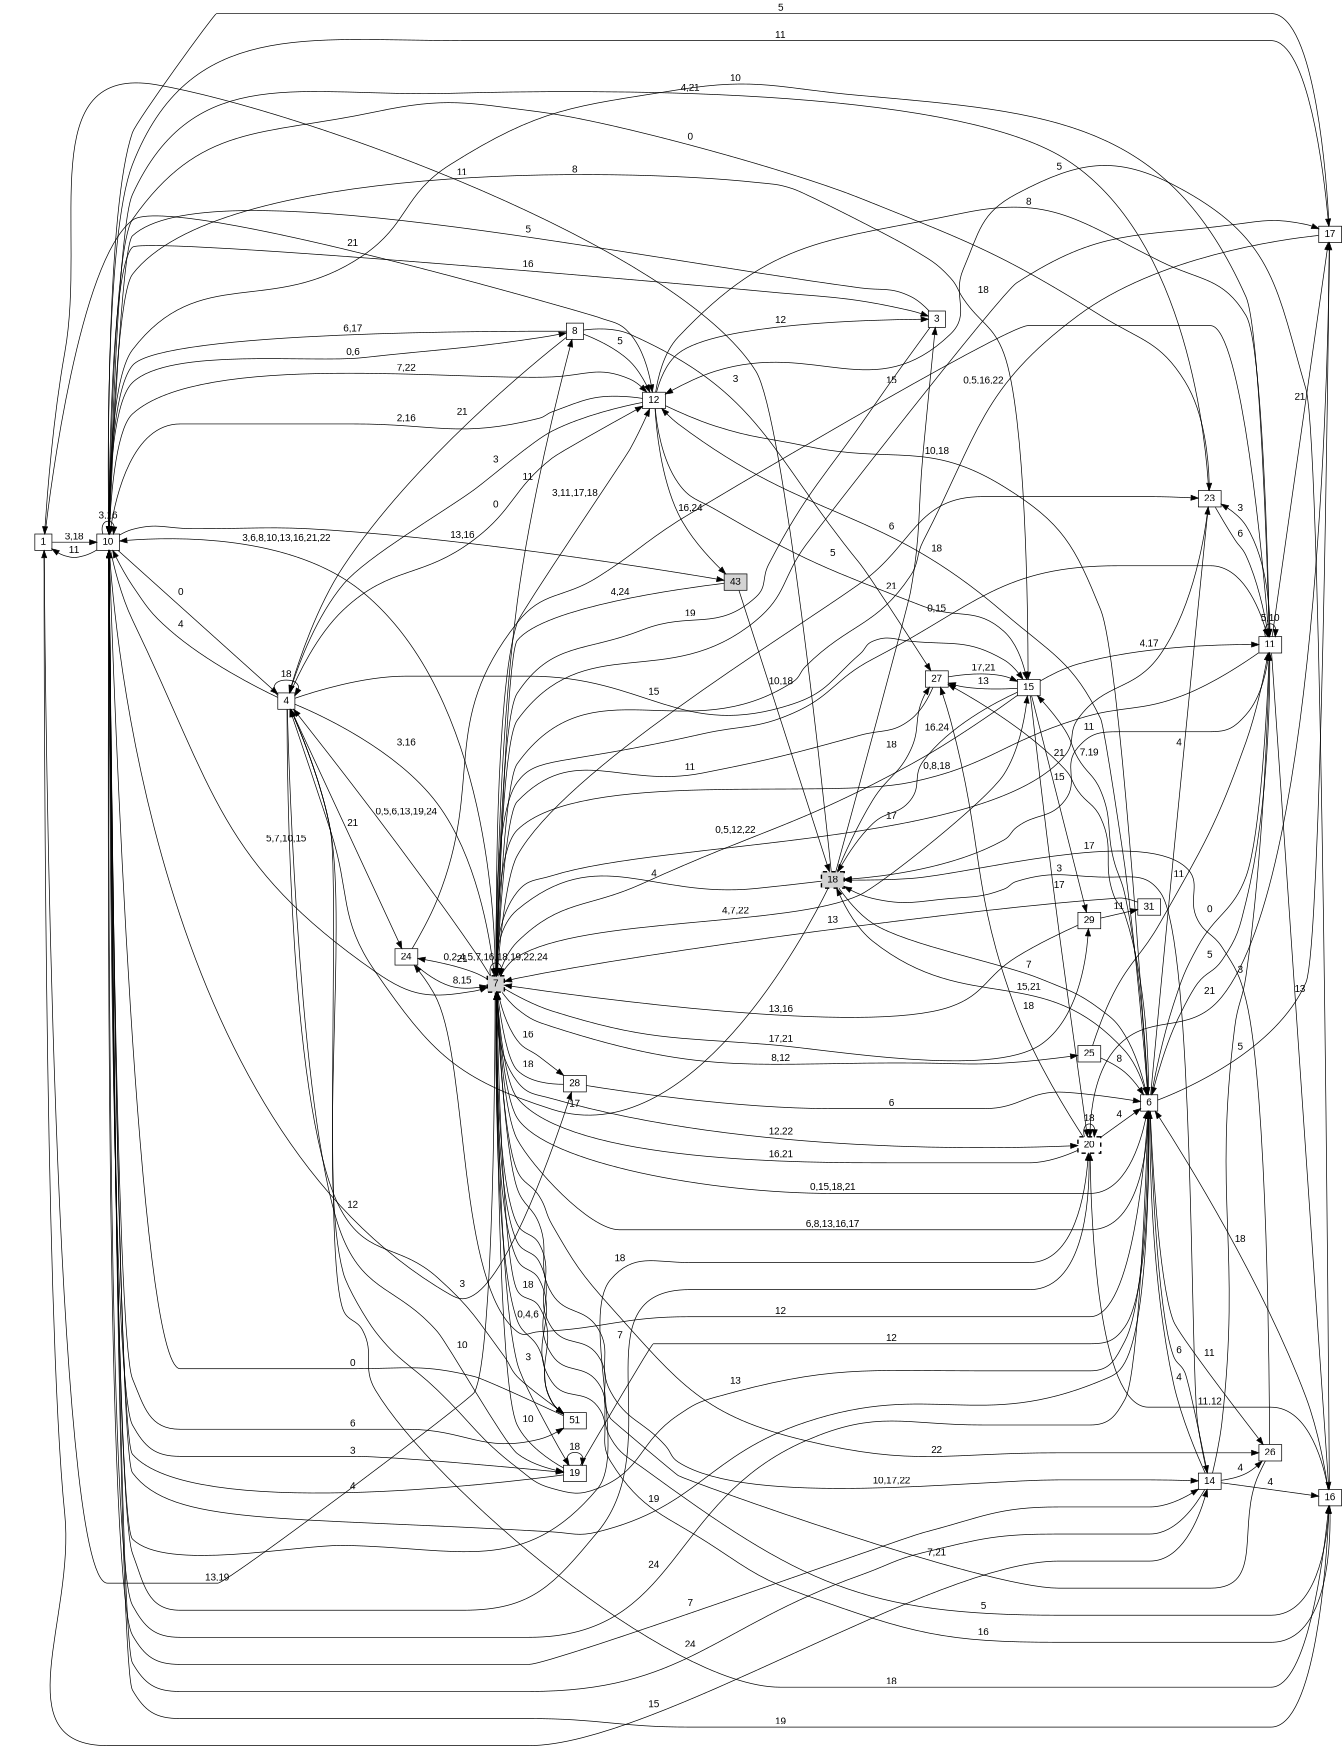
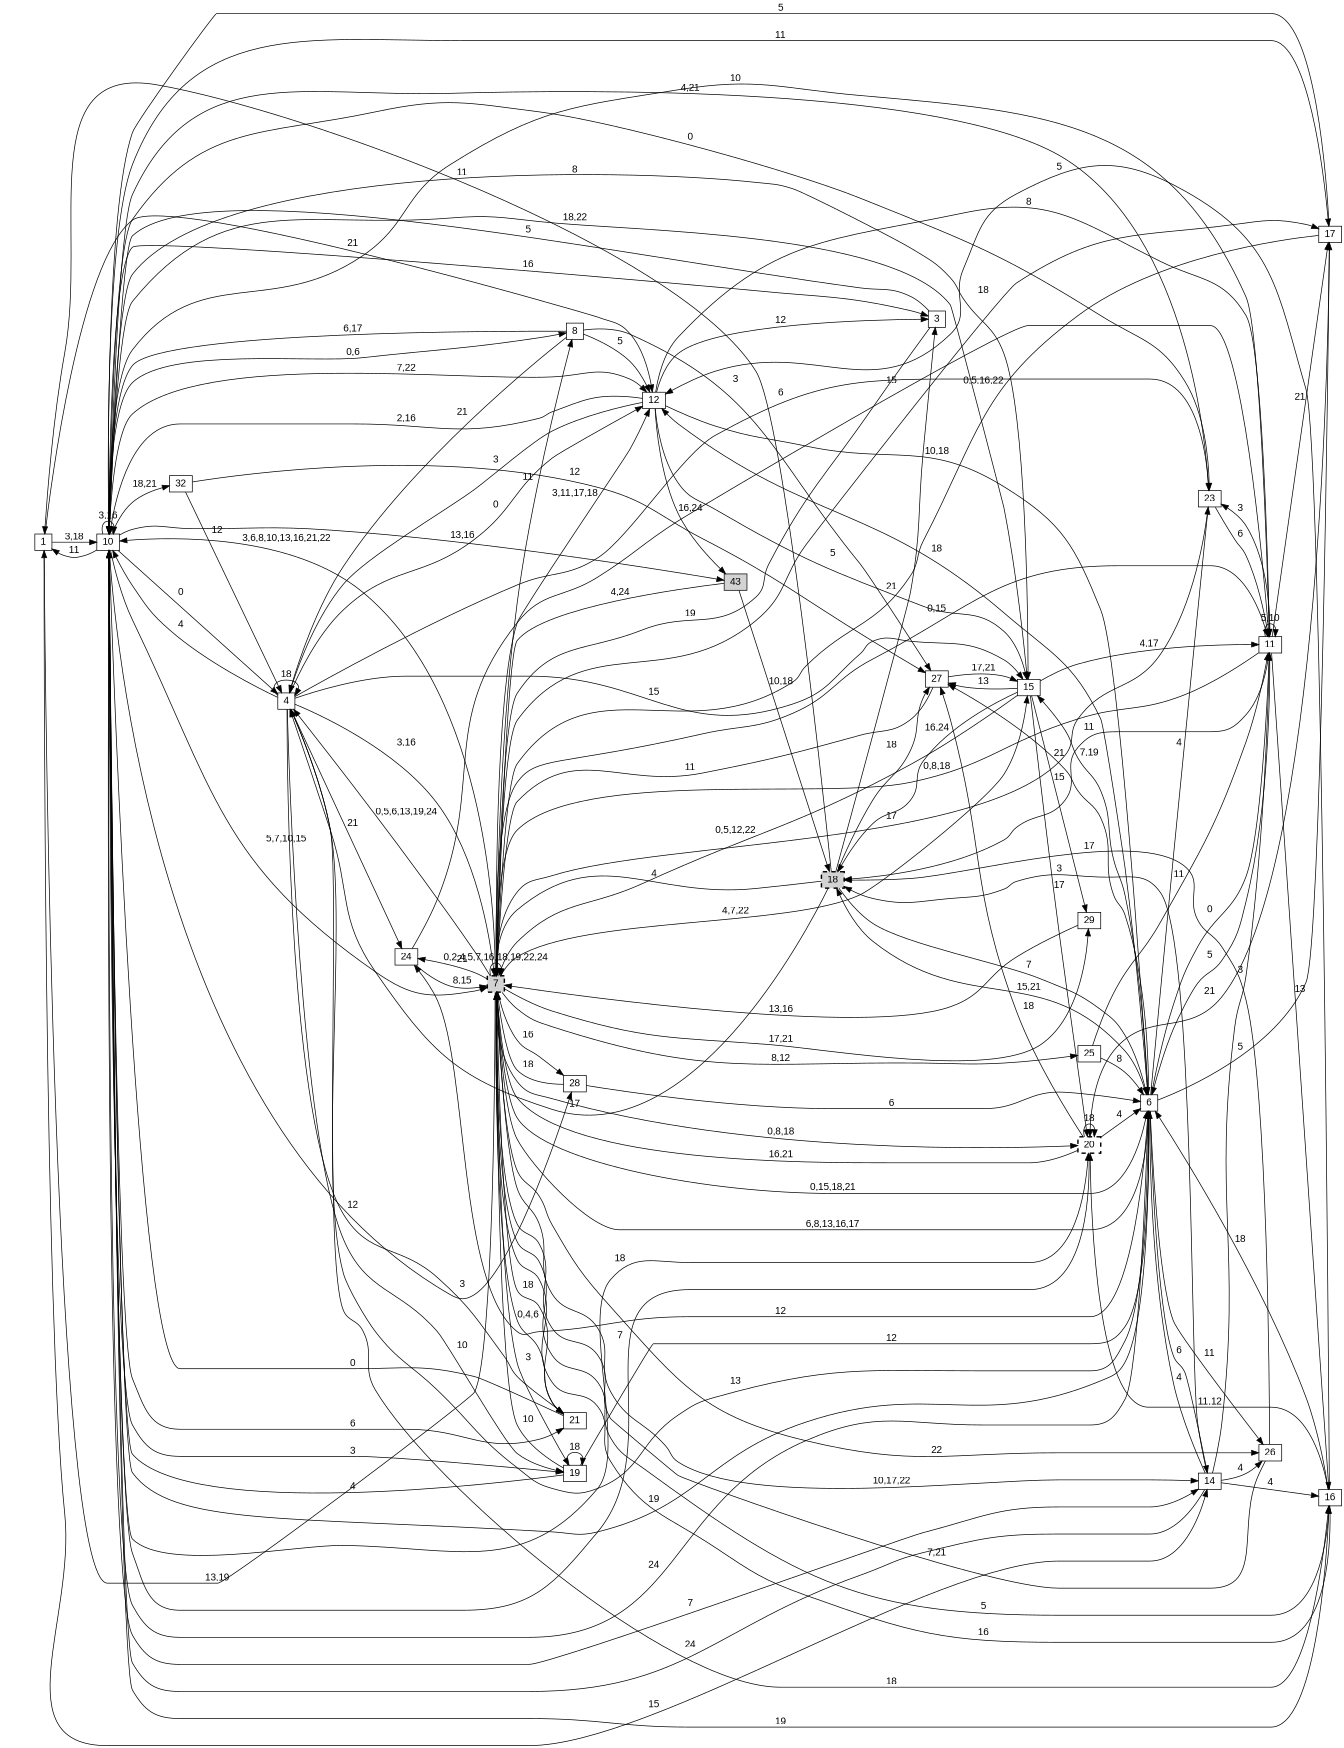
edge "15" -> "10": added, label "18,22"
node "32": added
edge "7" -> "23": now "4" -> "23"
node "31": removed
edge "7" -> "20": label "12,22" -> "0,8,18"
node "51": label "51" -> "21"
